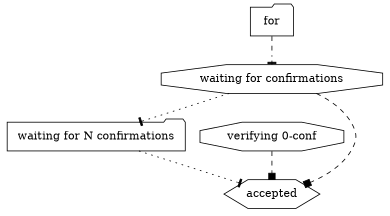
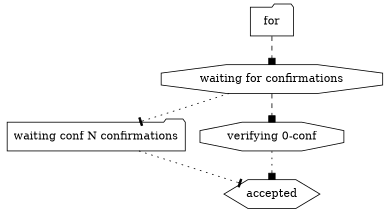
edge "for" -> "waiting for confirmations": arrowhead tee -> box
node "waiting for N confirmations": label "waiting for N confirmations" -> "waiting conf N confirmations"
edge "waiting for confirmations" -> "accepted": now "waiting for confirmations" -> "verifying 0-conf"
edge "verifying 0-conf" -> "accepted": style dashed -> dotted
